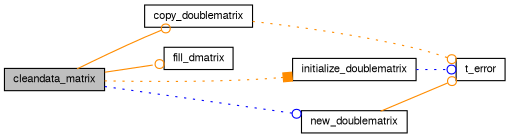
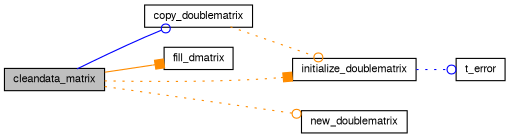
edge "copy_doublematrix" -> "t_error": now "copy_doublematrix" -> "initialize_doublematrix"
edge "cleandata_matrix" -> "copy_doublematrix": color darkorange -> blue
edge "cleandata_matrix" -> "fill_dmatrix": arrowhead odot -> box
edge "new_doublematrix" -> "t_error": removed
edge "cleandata_matrix" -> "new_doublematrix": color blue -> darkorange
